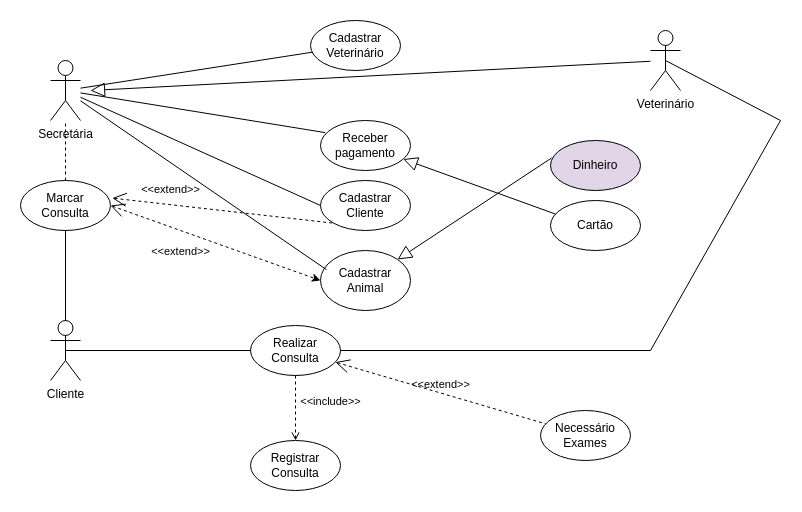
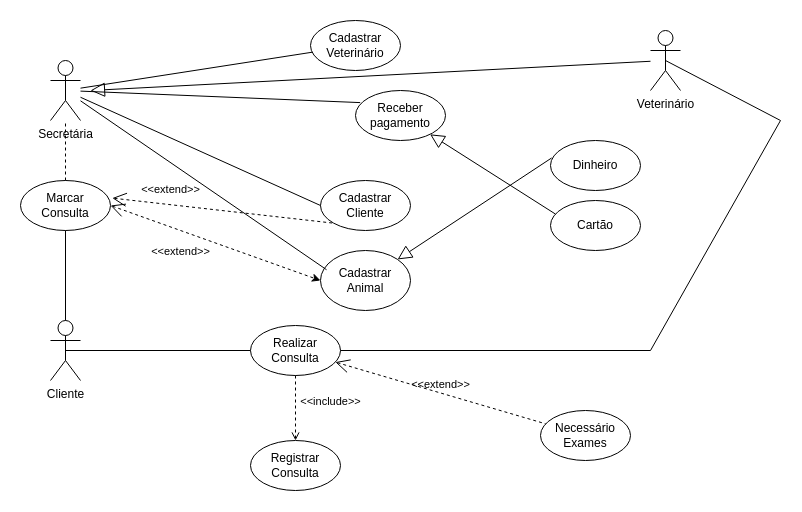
node "Receber pagamento": moved (366, 146) -> (401, 116)
node "Dinheiro": fillcolor #e1d5e7 -> #ffffff
